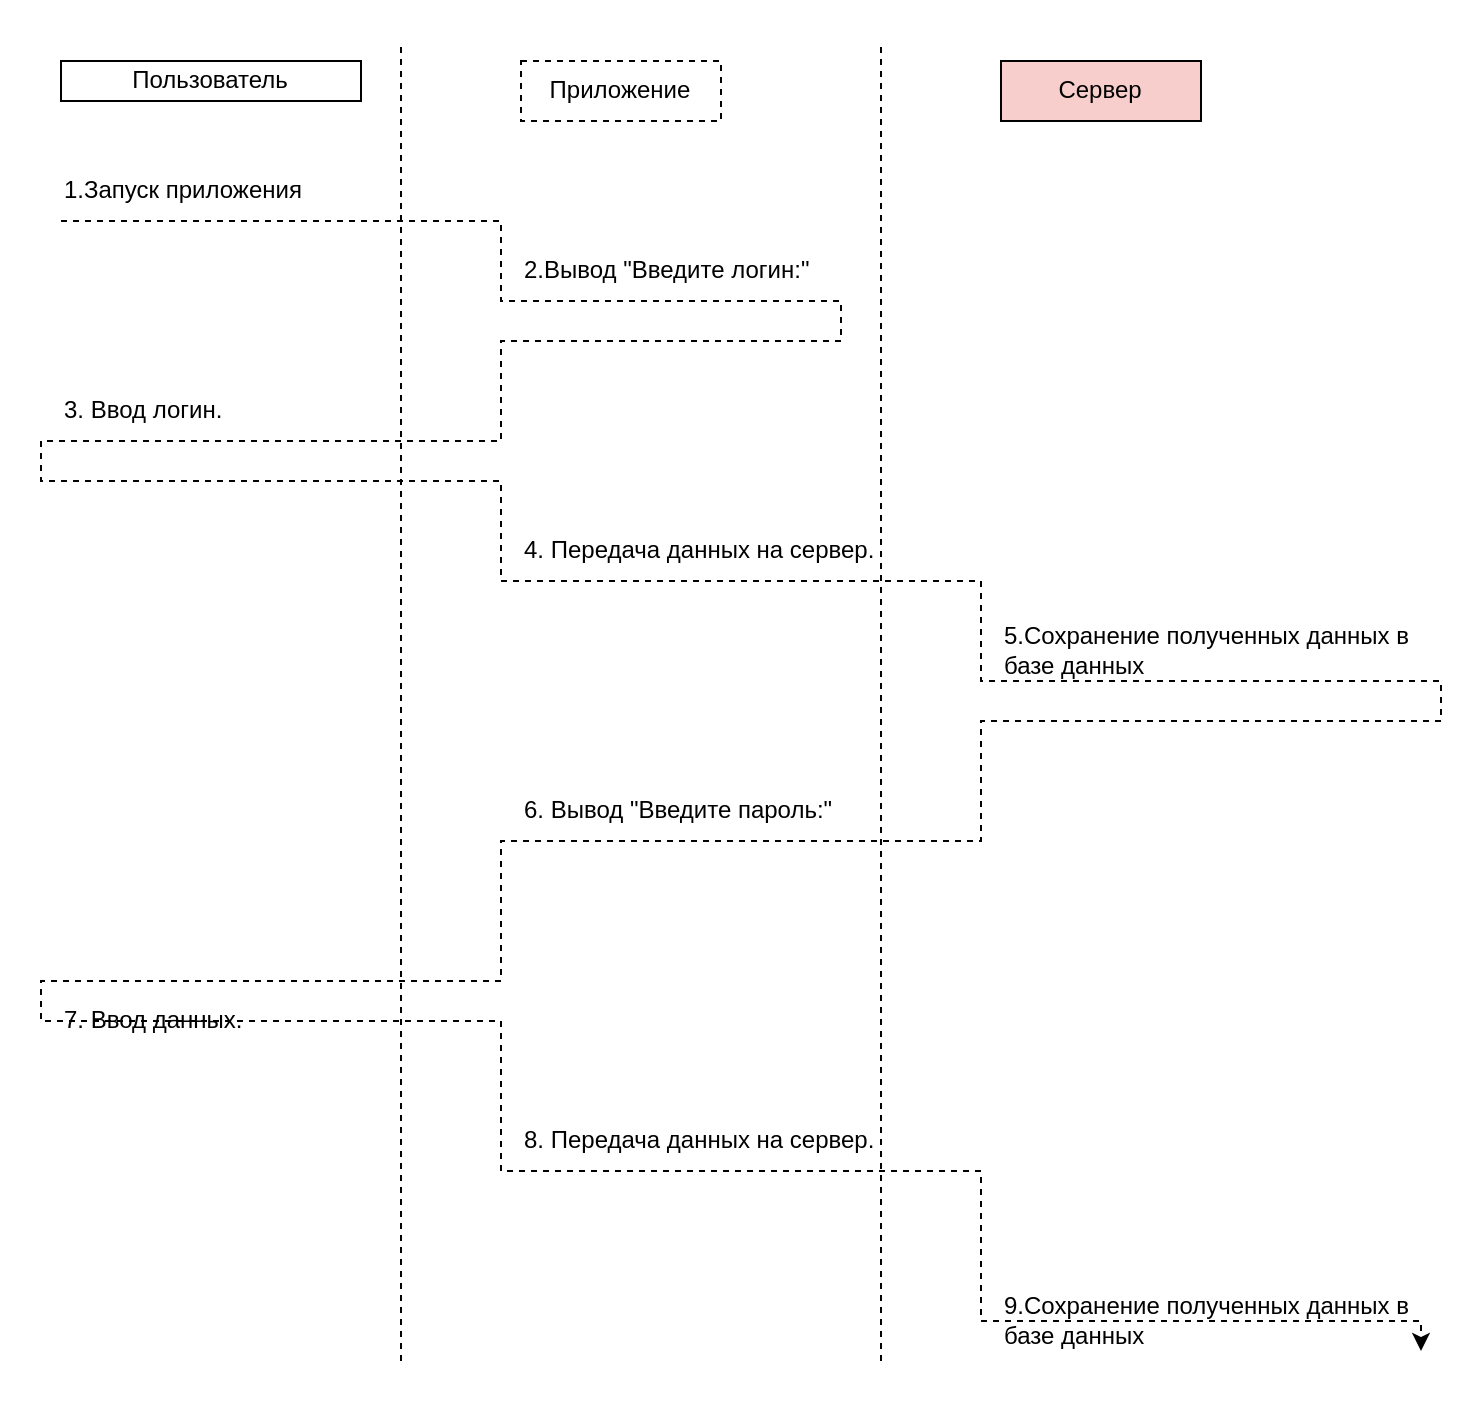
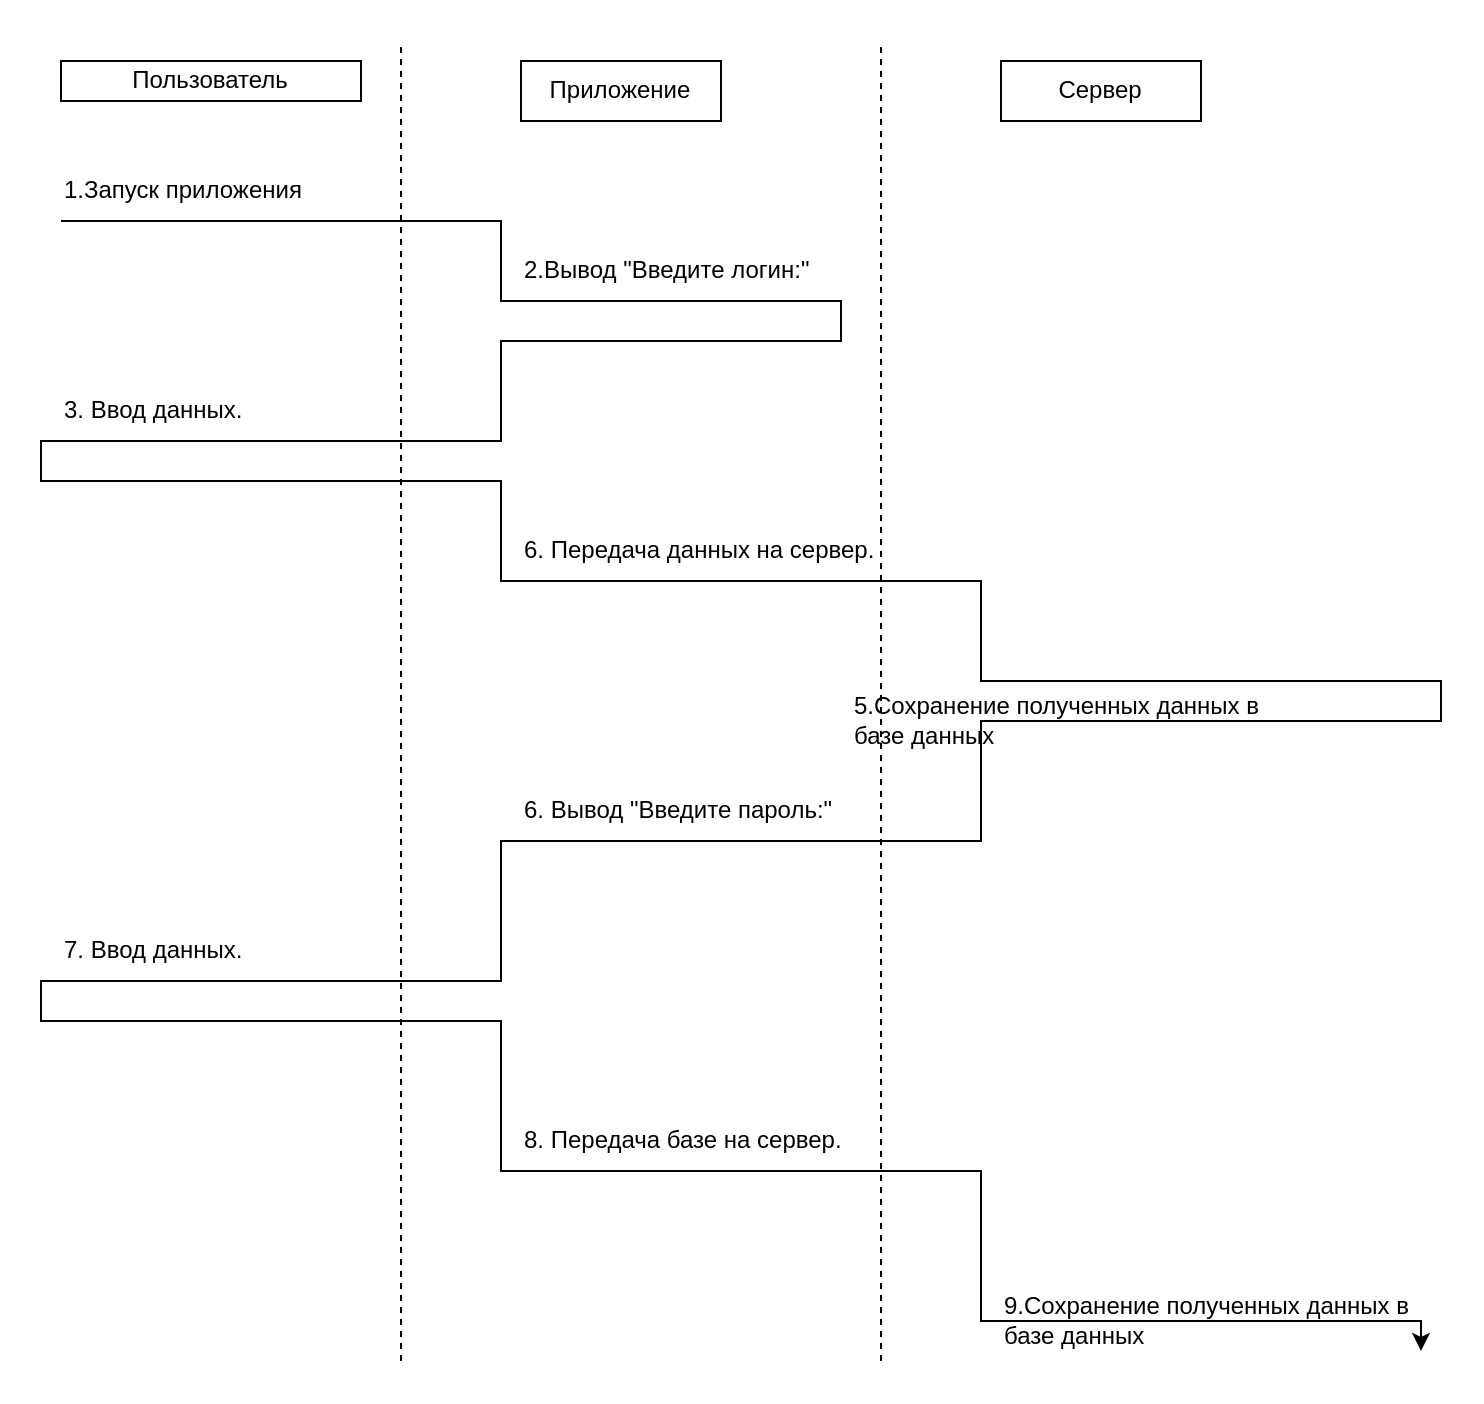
node "Приложение": style dashed -> solid
node "Сервер": fillcolor #f8cecc -> #ffffff
node "3. Ввод логин.": label "3. Ввод логин." -> "3. Ввод данных."
node "4. Передача данных на сервер.": label "4. Передача данных на сервер." -> "6. Передача данных на сервер."
node "5.Сохранение полученных данных в базе данных": moved (1211, 651) -> (1061, 721)
edge "1.Запуск приложения" -> "9.Сохранение полученных данных в базе данных": style dashed -> solid
node "7. Ввод данных.": moved (271, 1021) -> (271, 951)
node "8. Передача данных на сервер.": label "8. Передача данных на сервер." -> "8. Передача базе на сервер."
